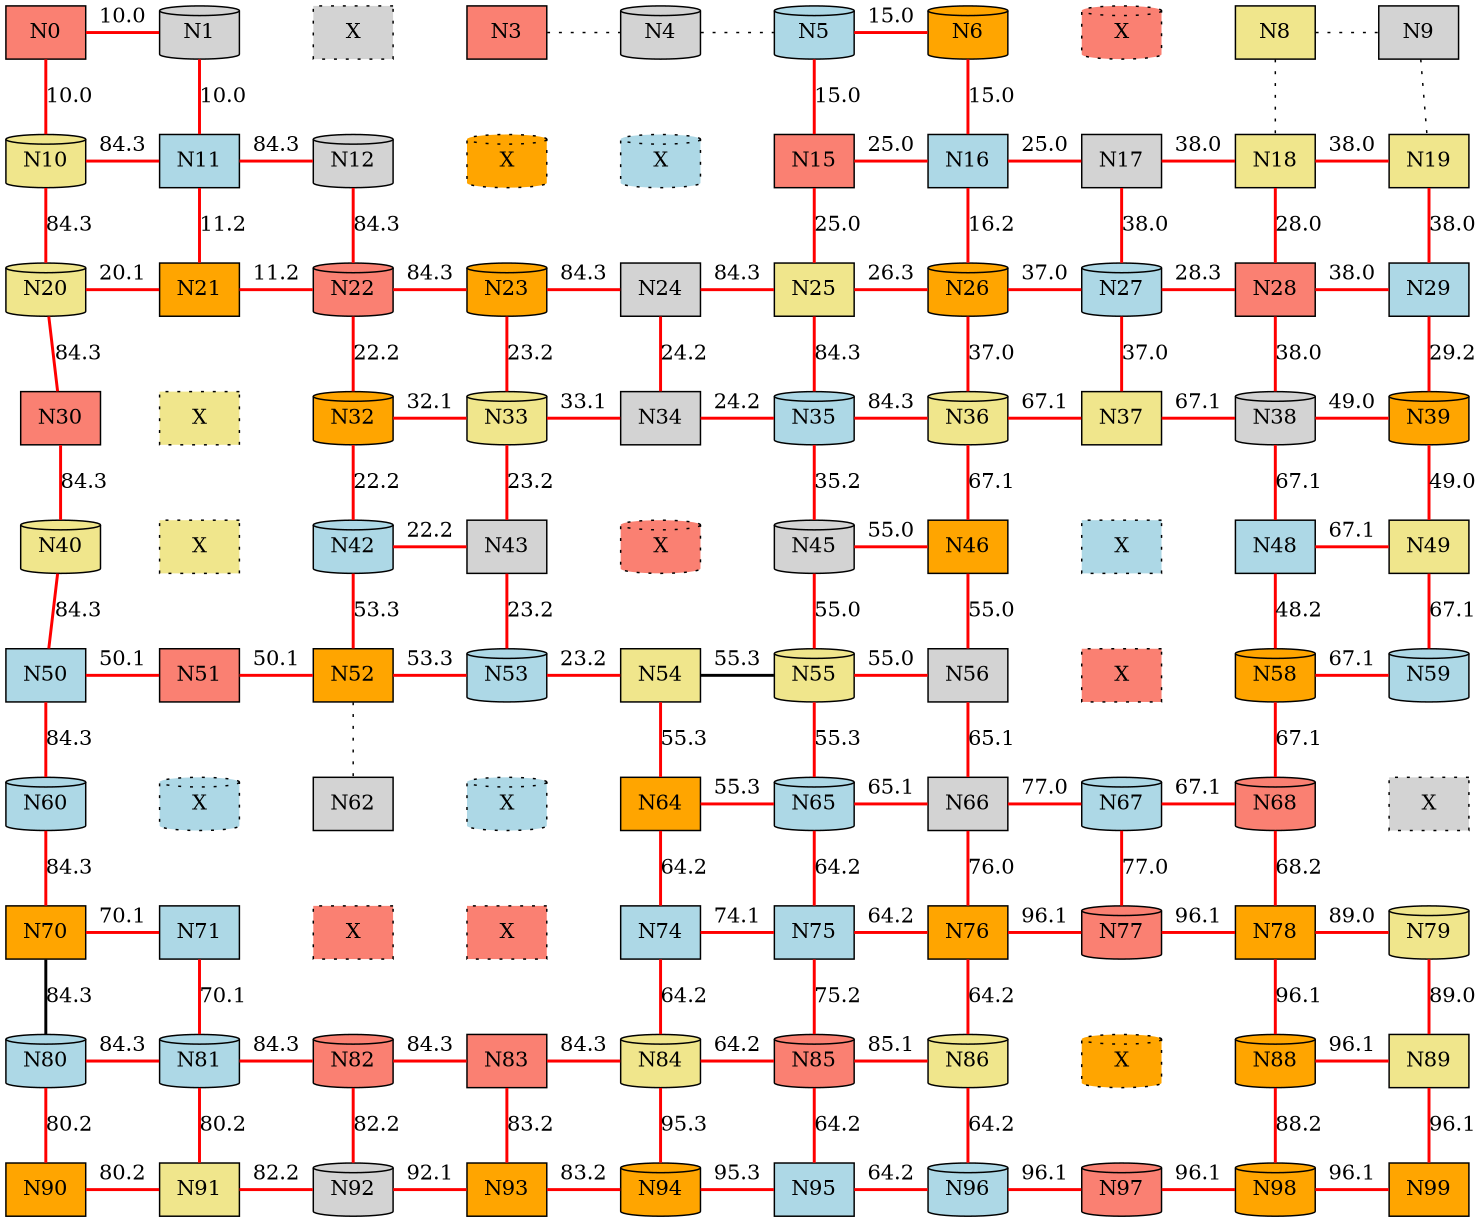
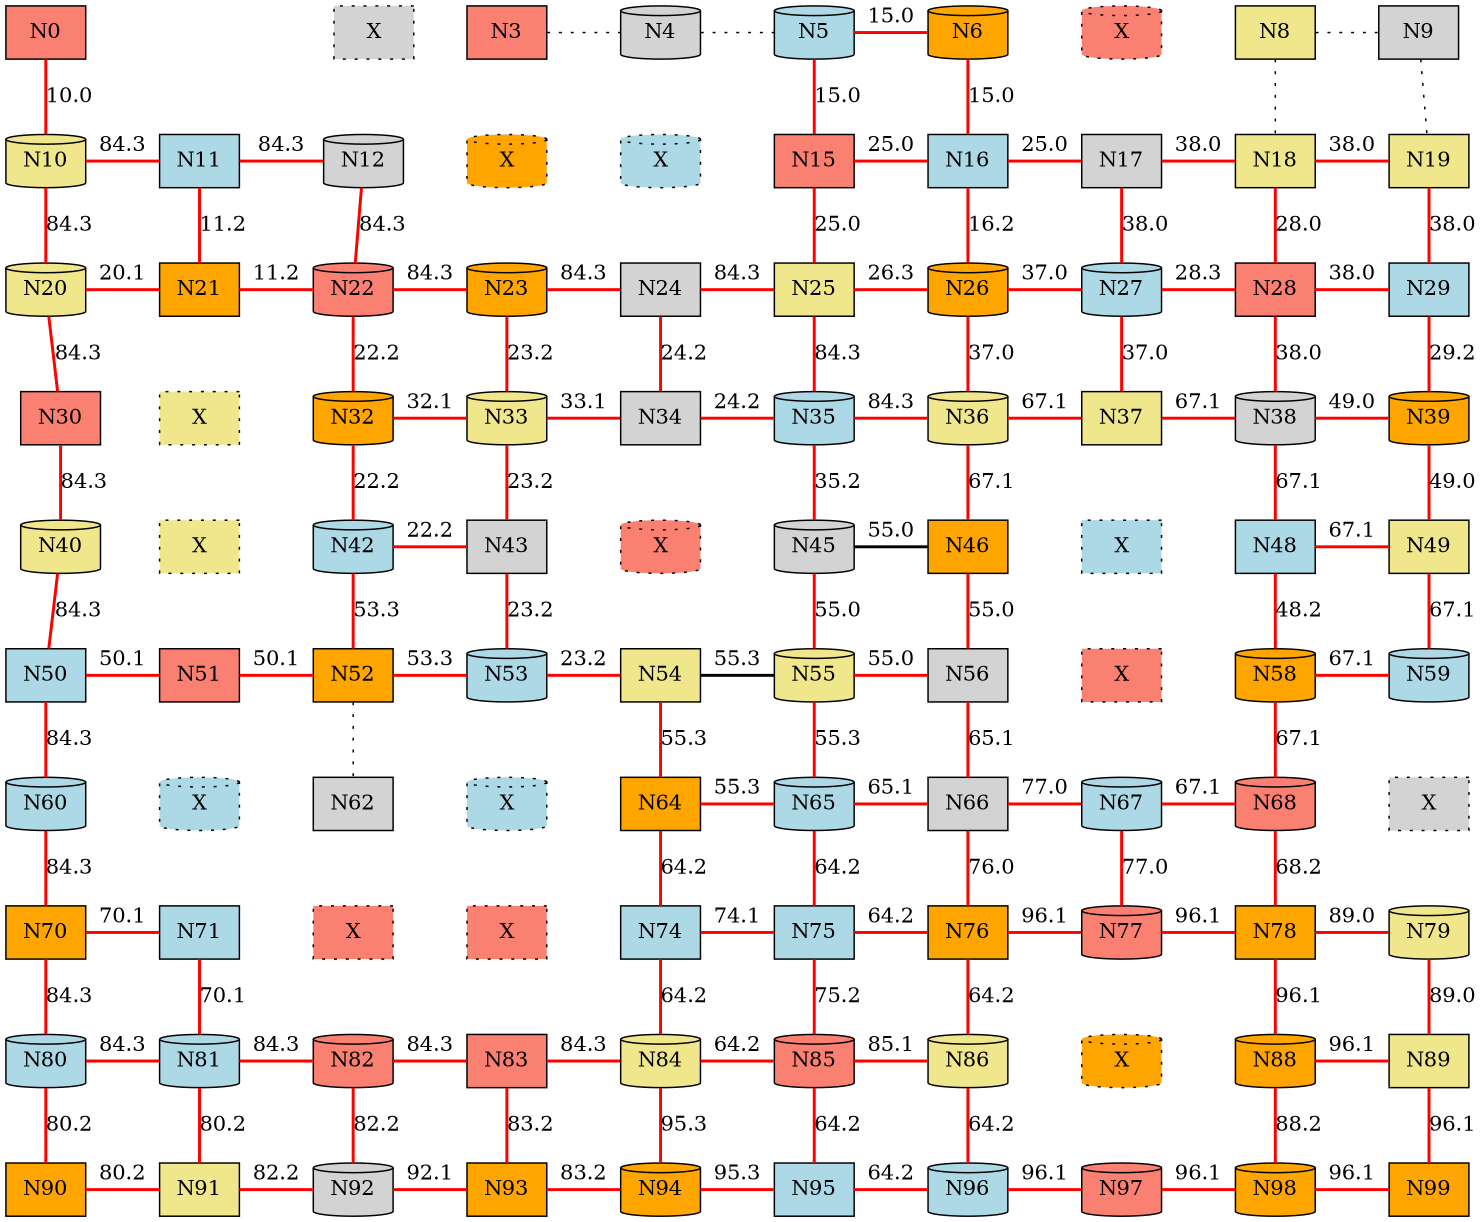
node "N1": removed
edge "N45" -- "N46": color red -> black
edge "N70" -- "N80": color black -> red
